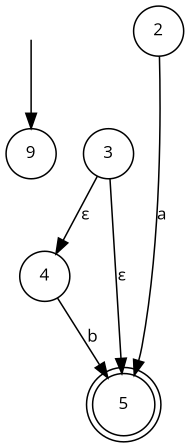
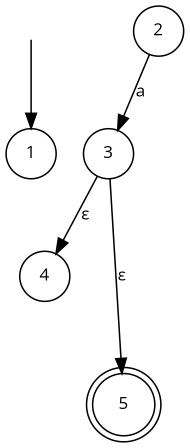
node "9": label "9" -> "1"
edge "2" -> "5": now "2" -> "3"
edge "4" -> "5": removed, label "b"
